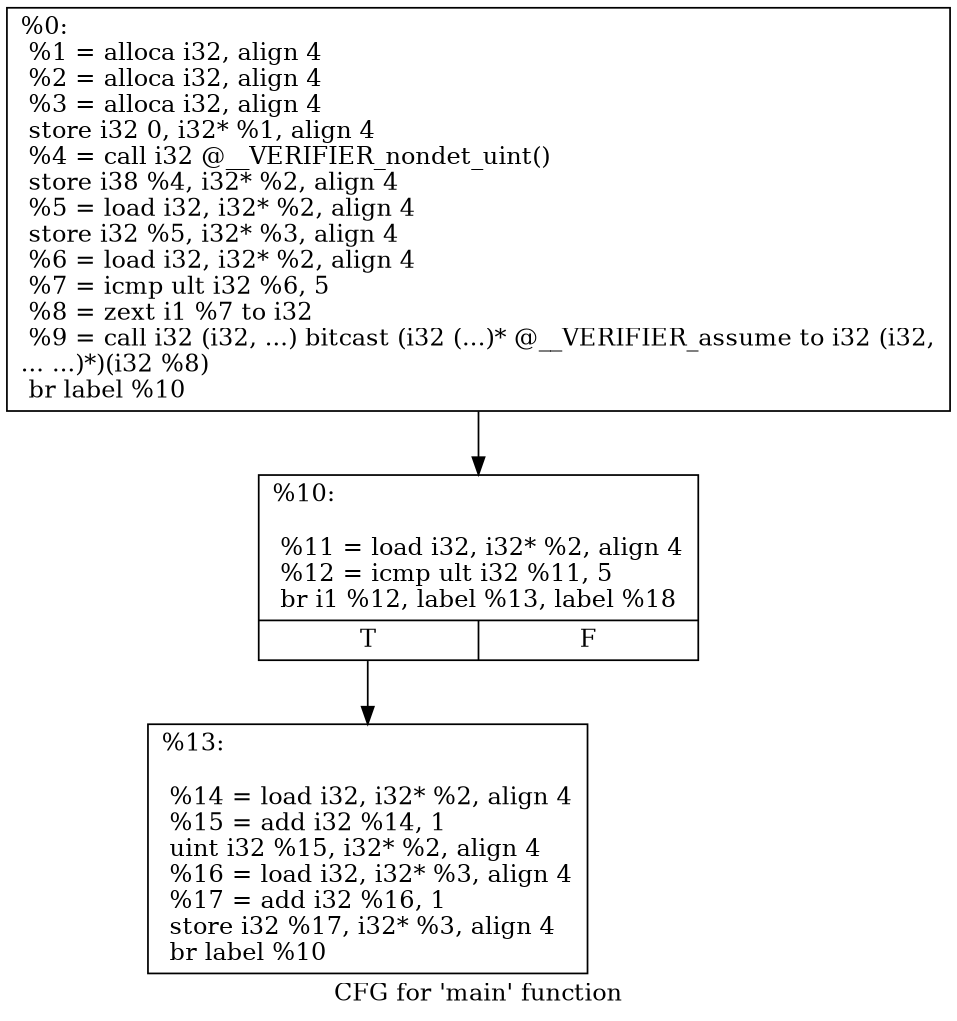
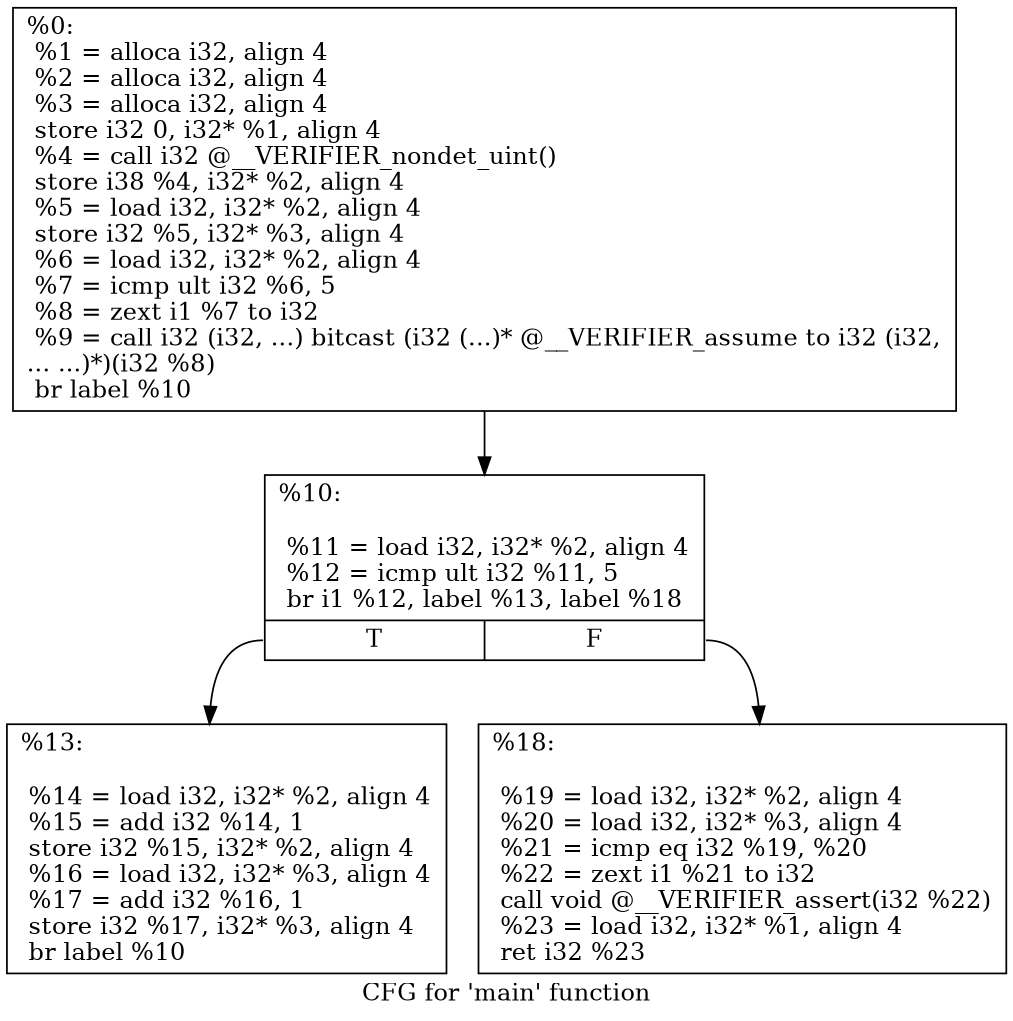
node "%13:": text "uint i32 %15, i32* %2, align 4" -> "store i32 %15, i32* %2, align 4"
node "%18:": added
